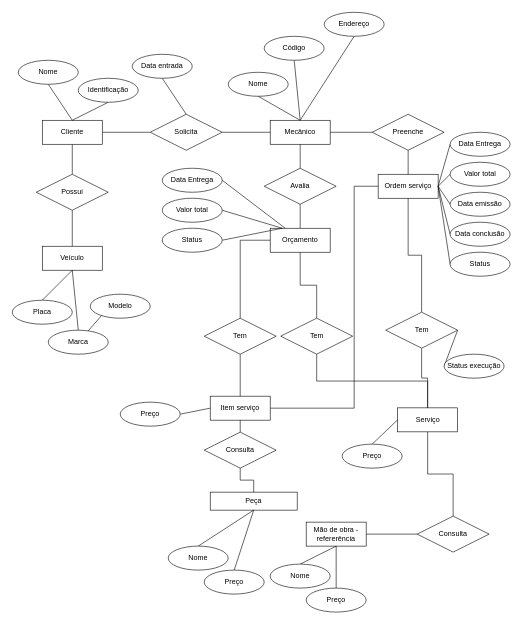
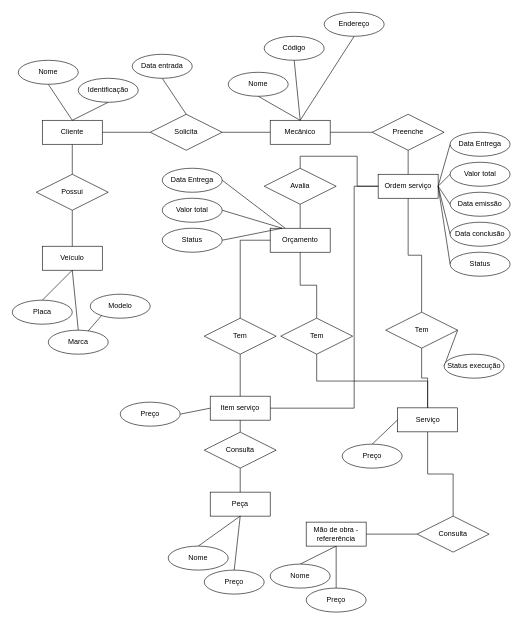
edge "Mecânico" -- "Avalia": now "Ordem serviço" -- "Avalia"
node "Peça": size 87x18 -> 60x24
